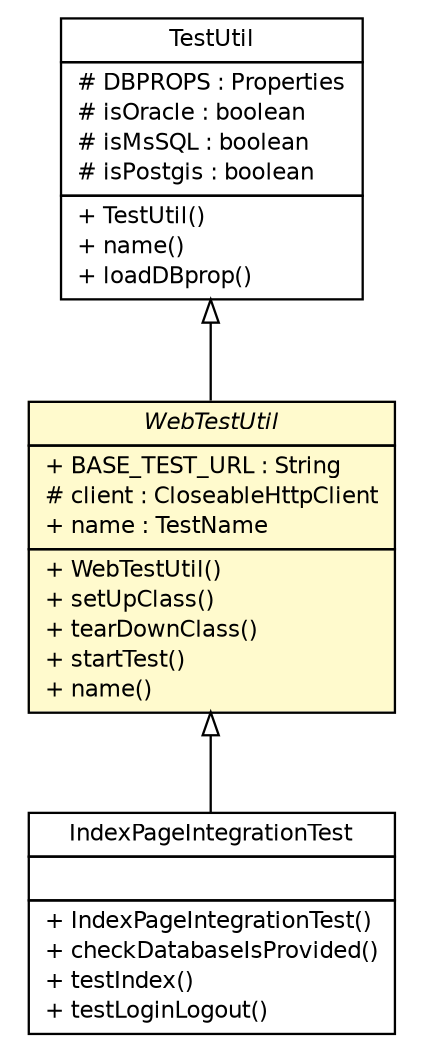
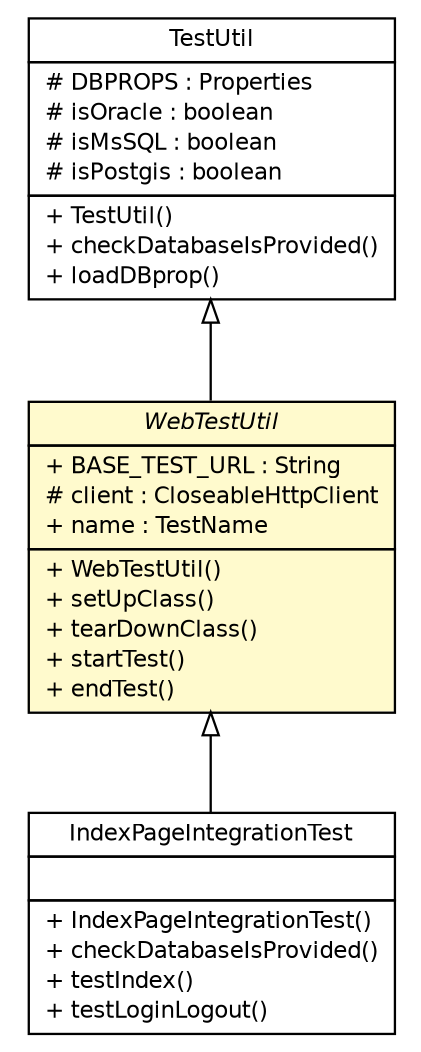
node "TestUtil": text "+ name()" -> "+ checkDatabaseIsProvided()"
node "WebTestUtil": text "+ name()" -> "+ endTest()"
